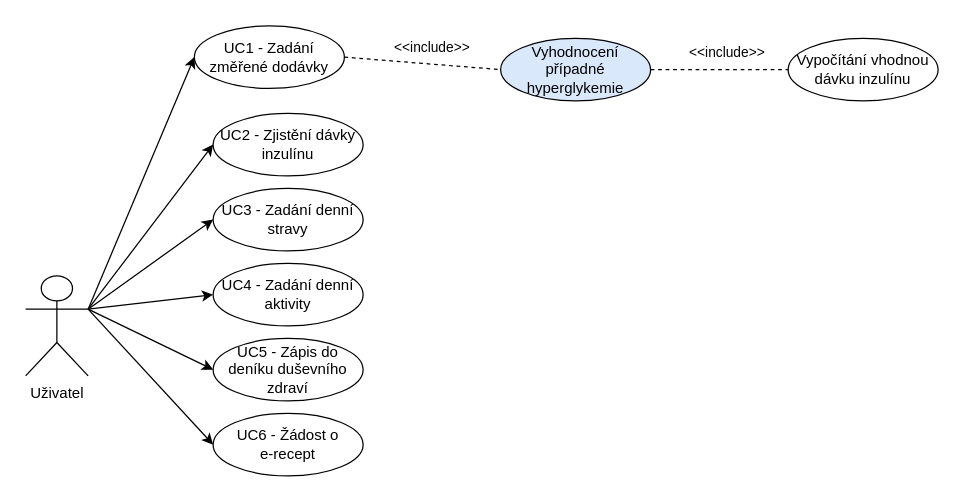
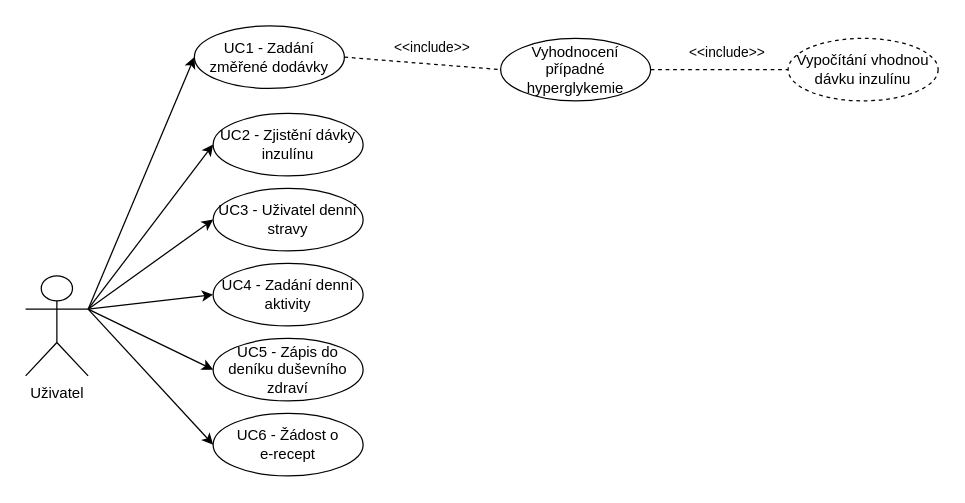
node "Vyhodnocení případné hyperglykemie": fillcolor #dae8fc -> #ffffff
node "Vypočítání vhodnou dávku inzulínu": style solid -> dashed
node "UC3 - Zadání denní stravy": label "UC3 - Zadání denní stravy" -> "UC3 - Uživatel denní stravy"
